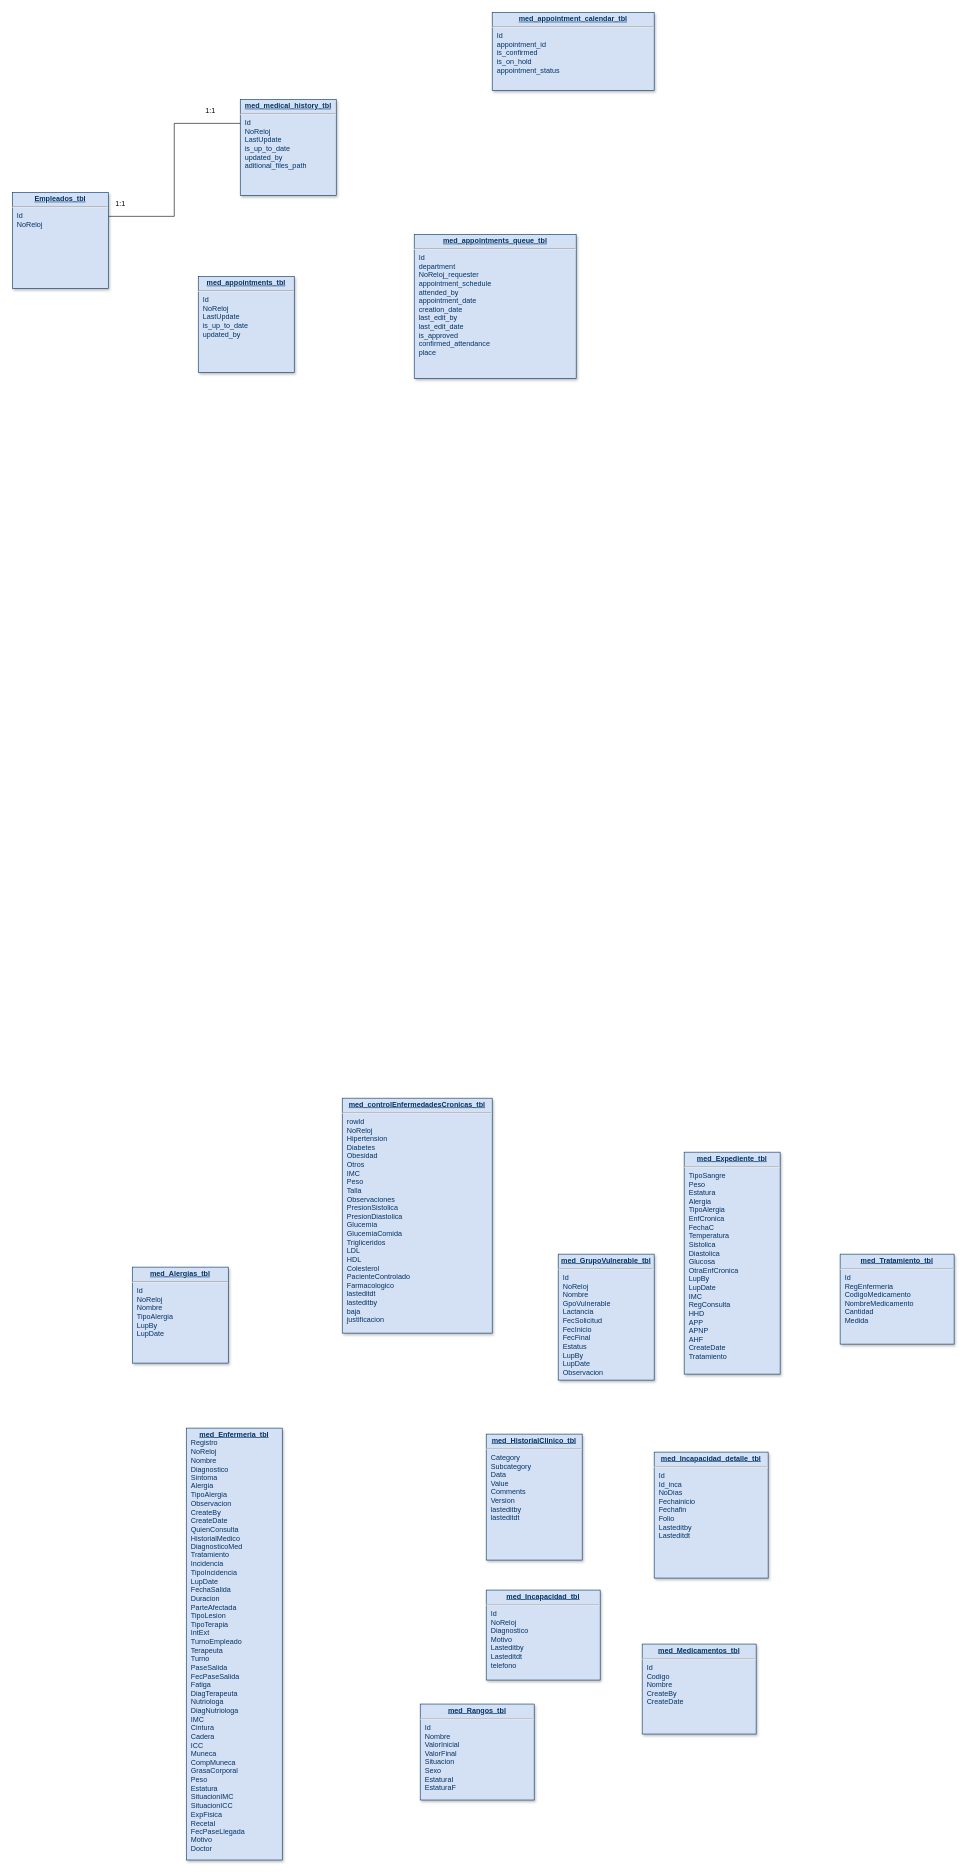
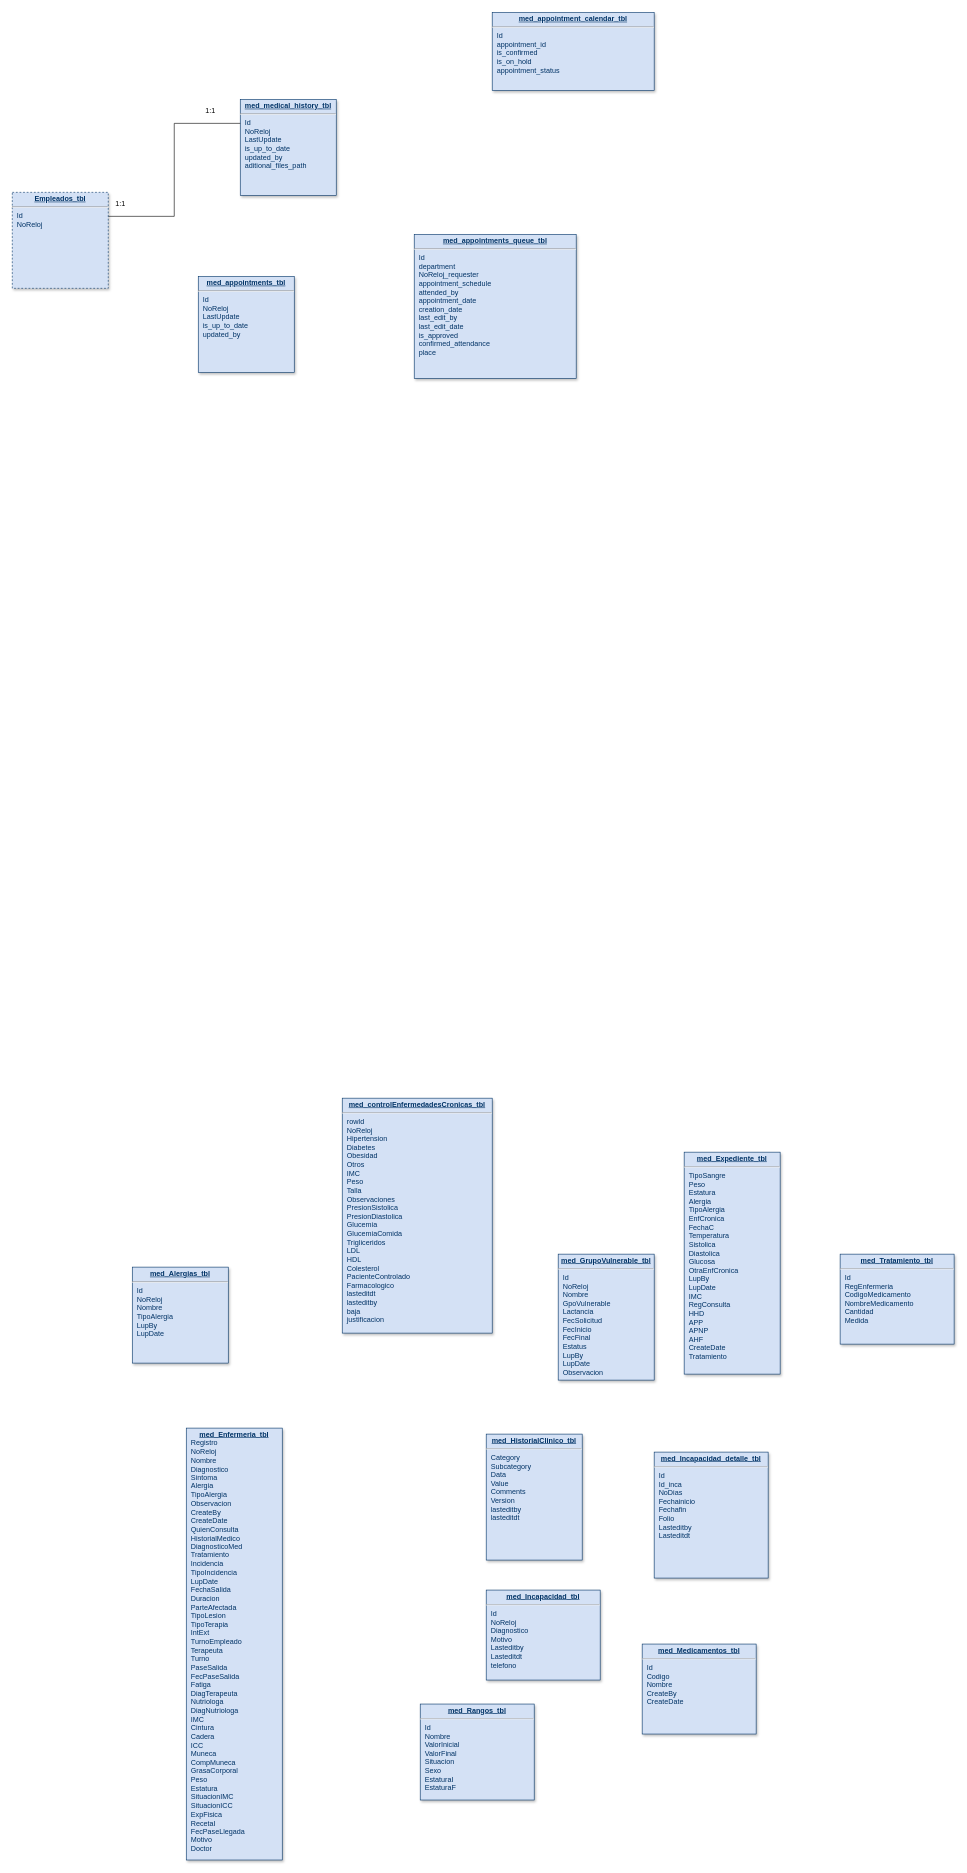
node "Empleados_tbl Id NoReloj": style solid -> dashed
